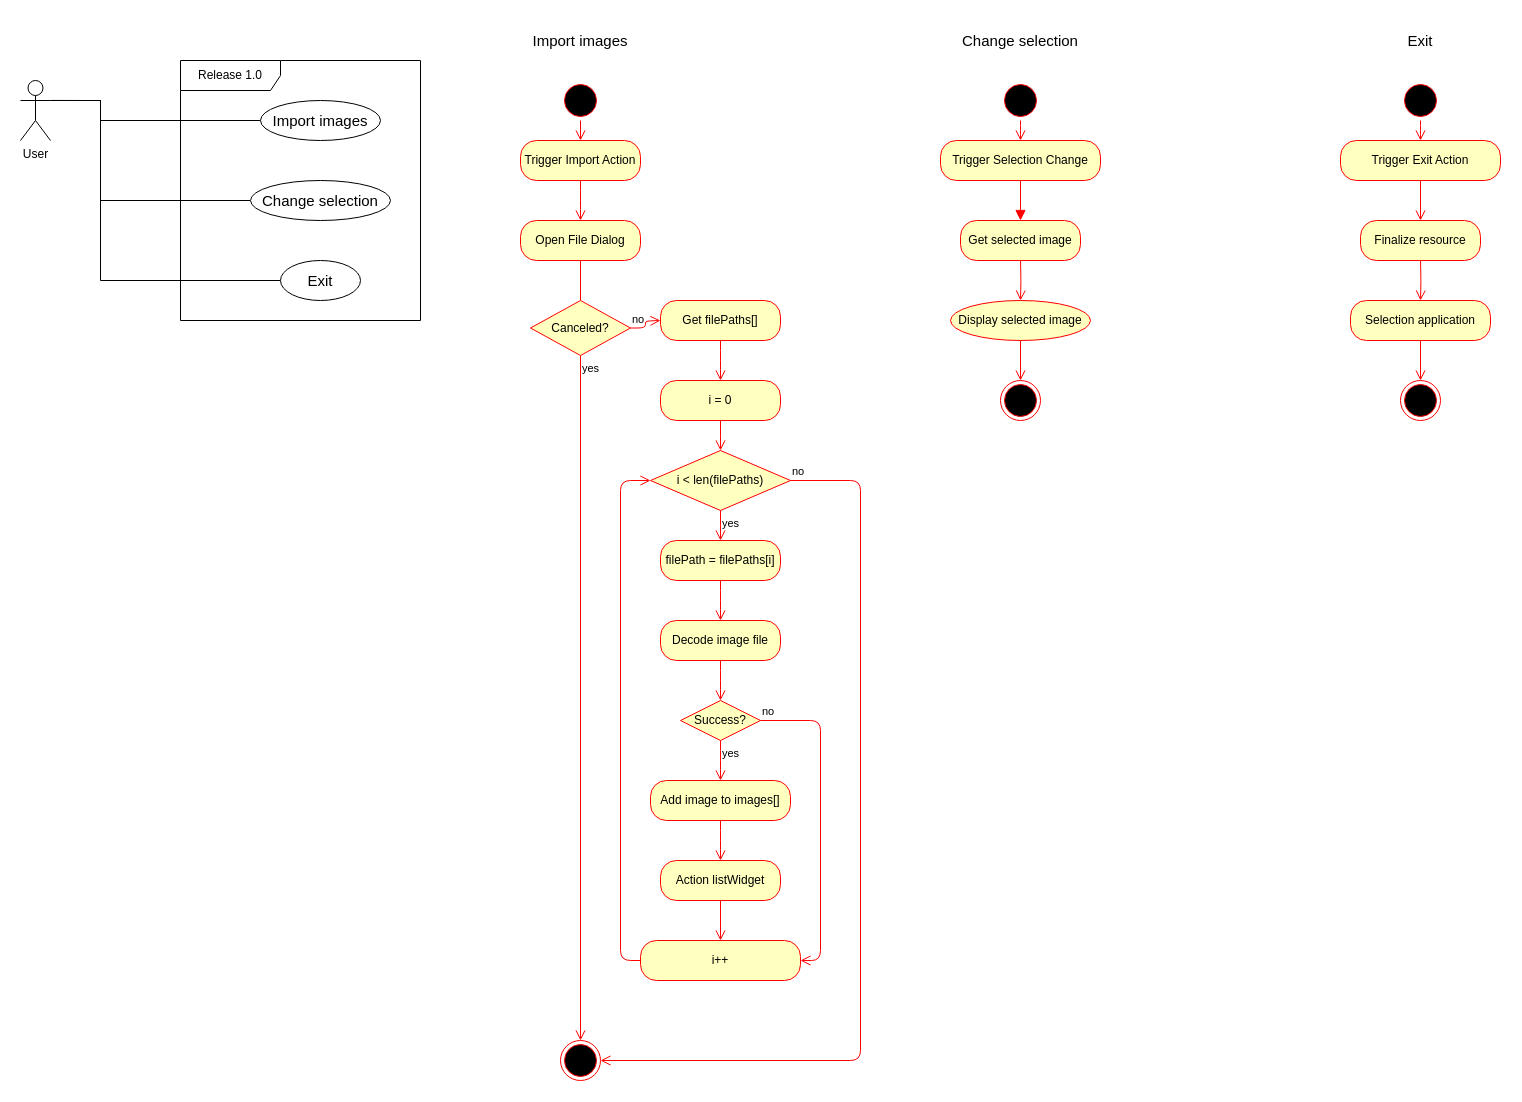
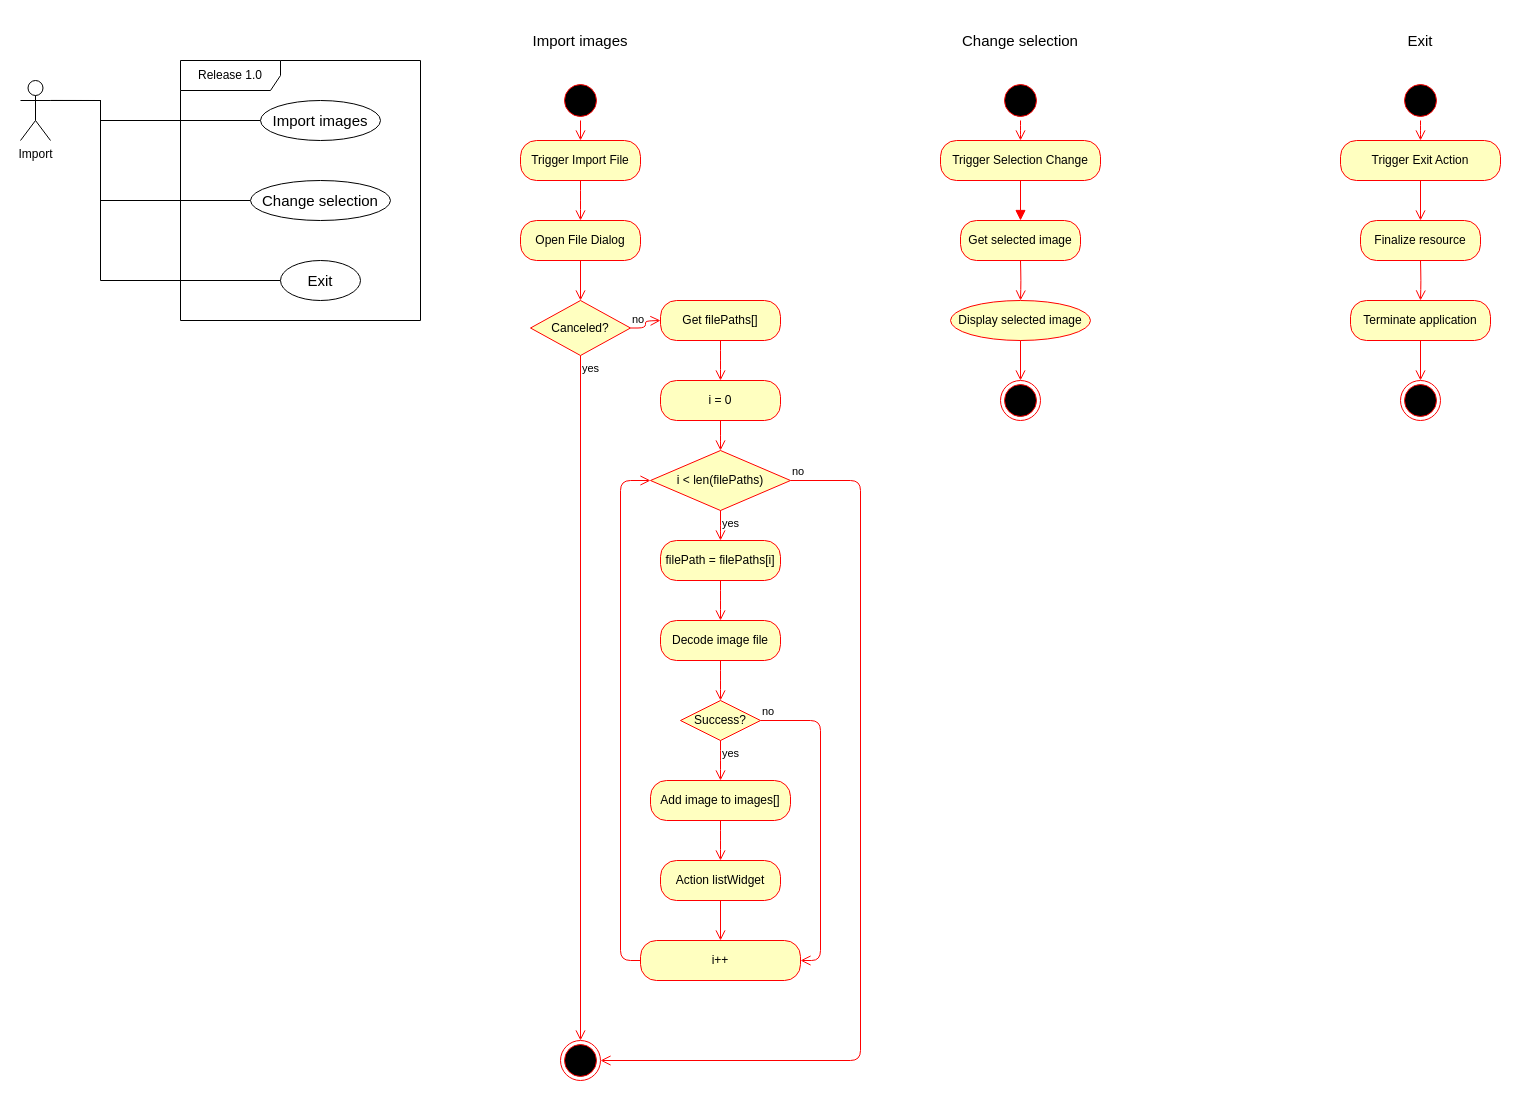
node "User": label "User" -> "Import"
node "Trigger Import Action": label "Trigger Import Action" -> "Trigger Import File"
edge "Open File Dialog" -- "Canceled?": arrowhead none -> open
node "Selection application": label "Selection application" -> "Terminate application"
